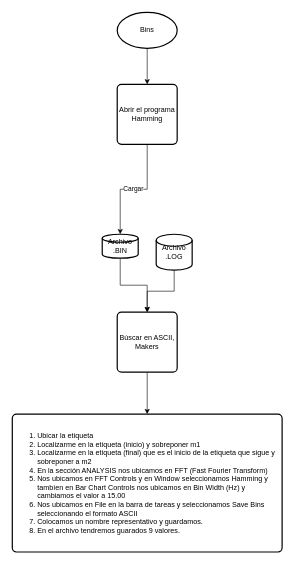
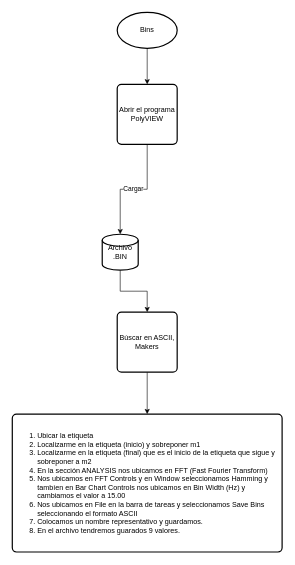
node "Abrir el programa Hamming": label "Abrir el programa Hamming" -> "Abrir el programa PolyVIEW"
node "Archivo .BIN": size 36x24 -> 36x36
node "Archivo .LOG": removed
edge "Archivo .LOG" -> "Búscar en ASCII, Makers": removed
